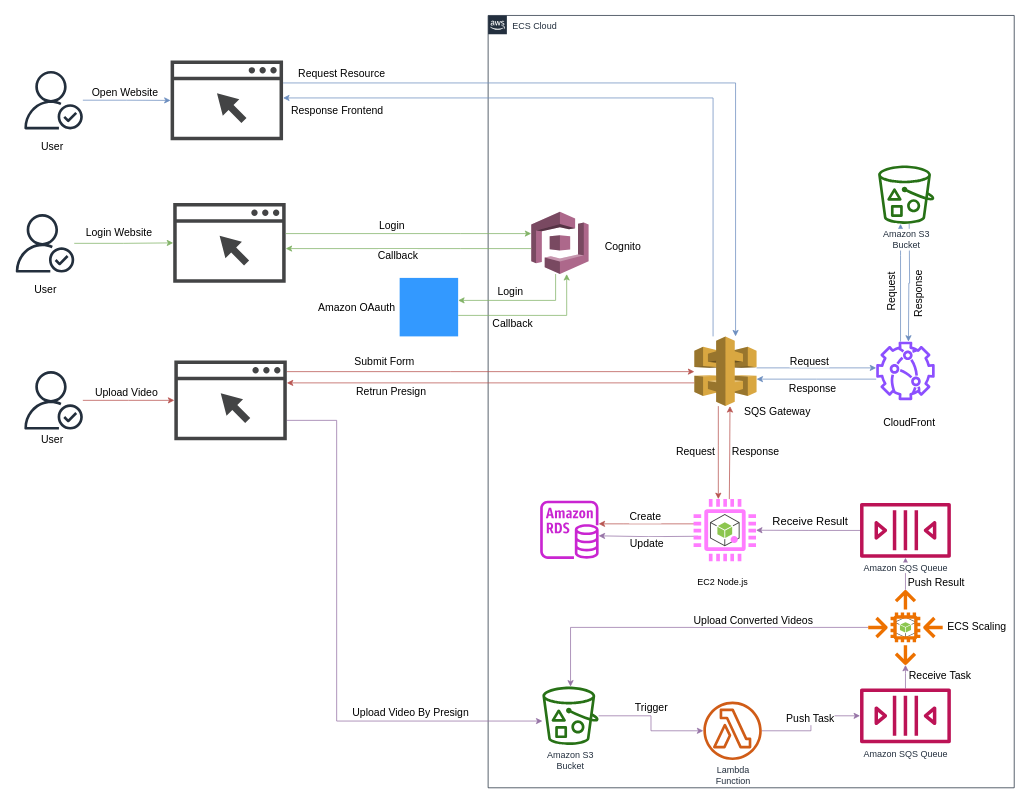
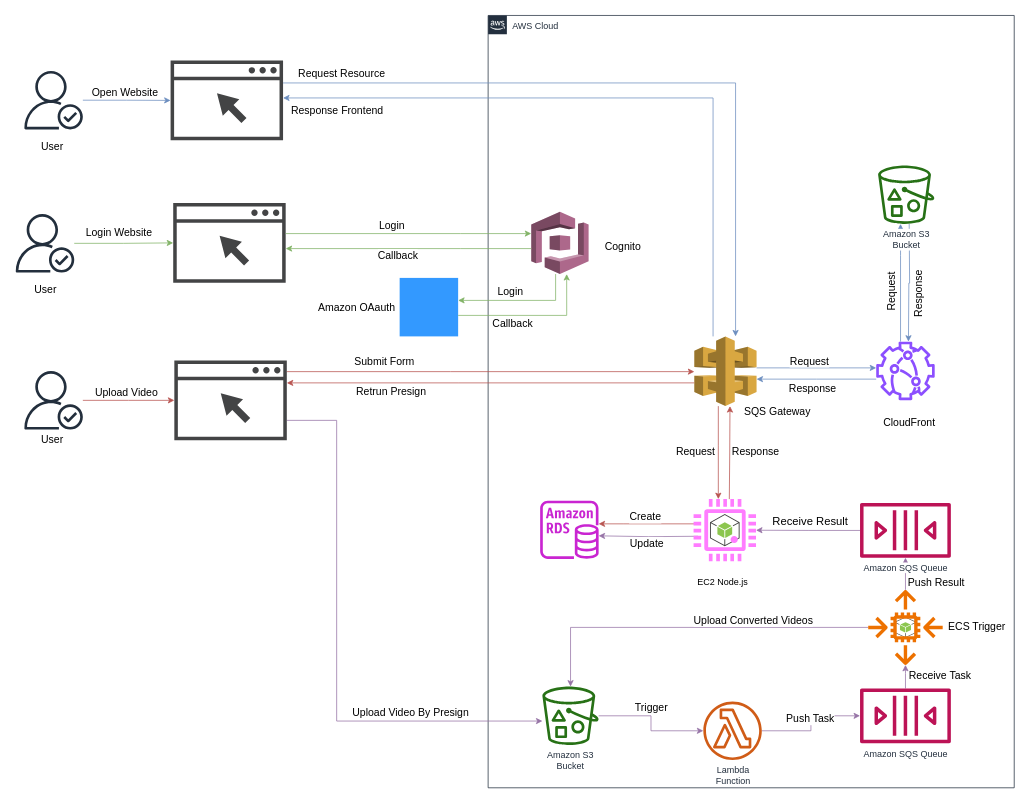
node "ECS Cloud": label "ECS Cloud" -> "AWS Cloud"
node "ECS Scaling": label "ECS Scaling" -> "ECS Trigger"
